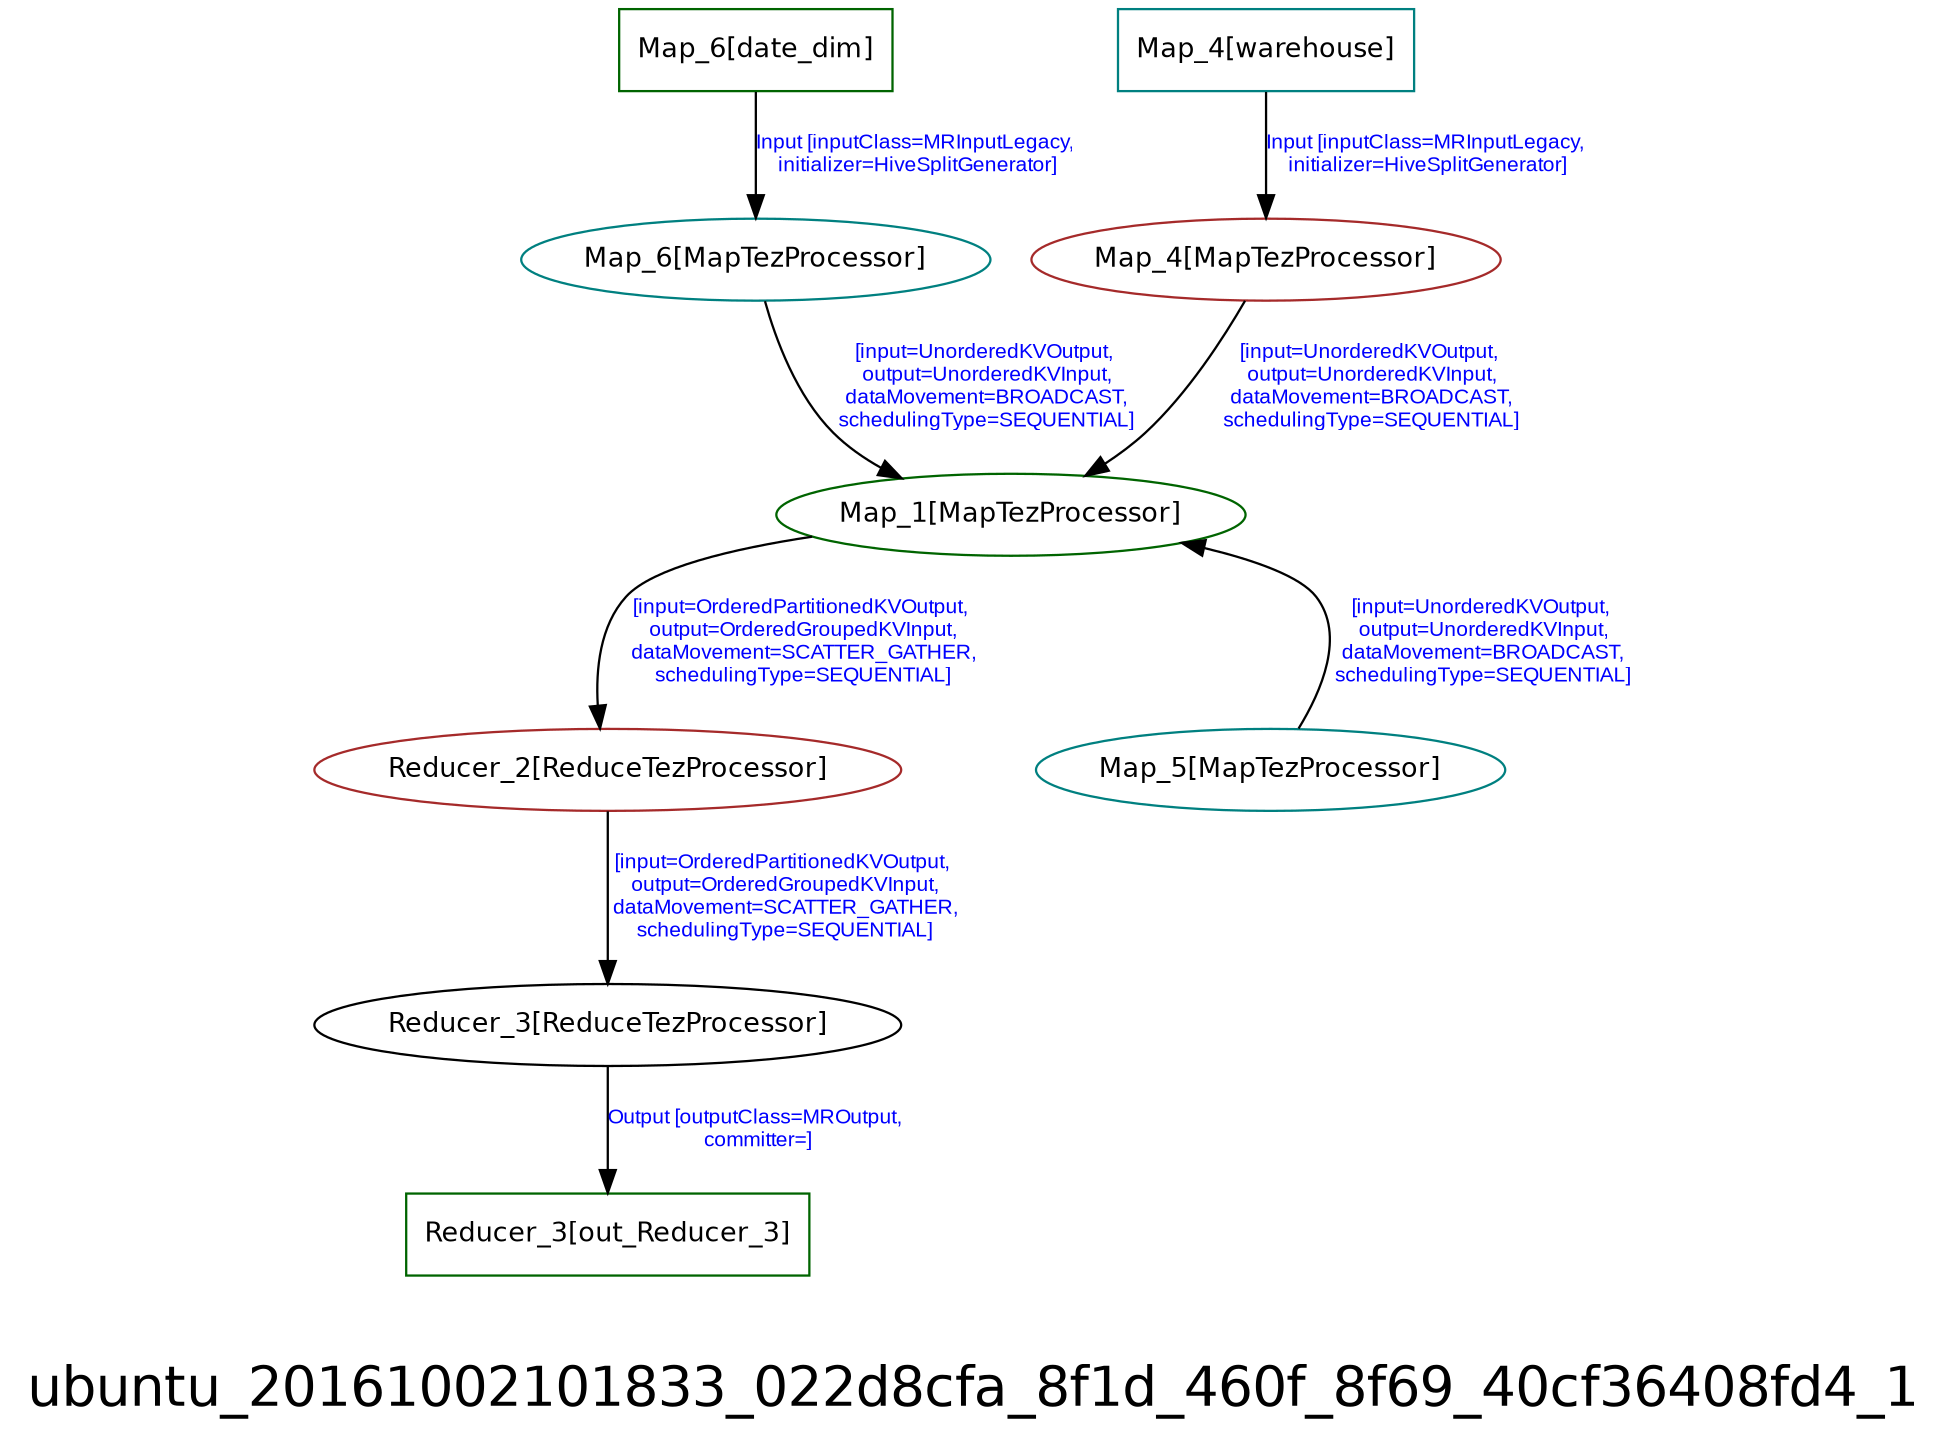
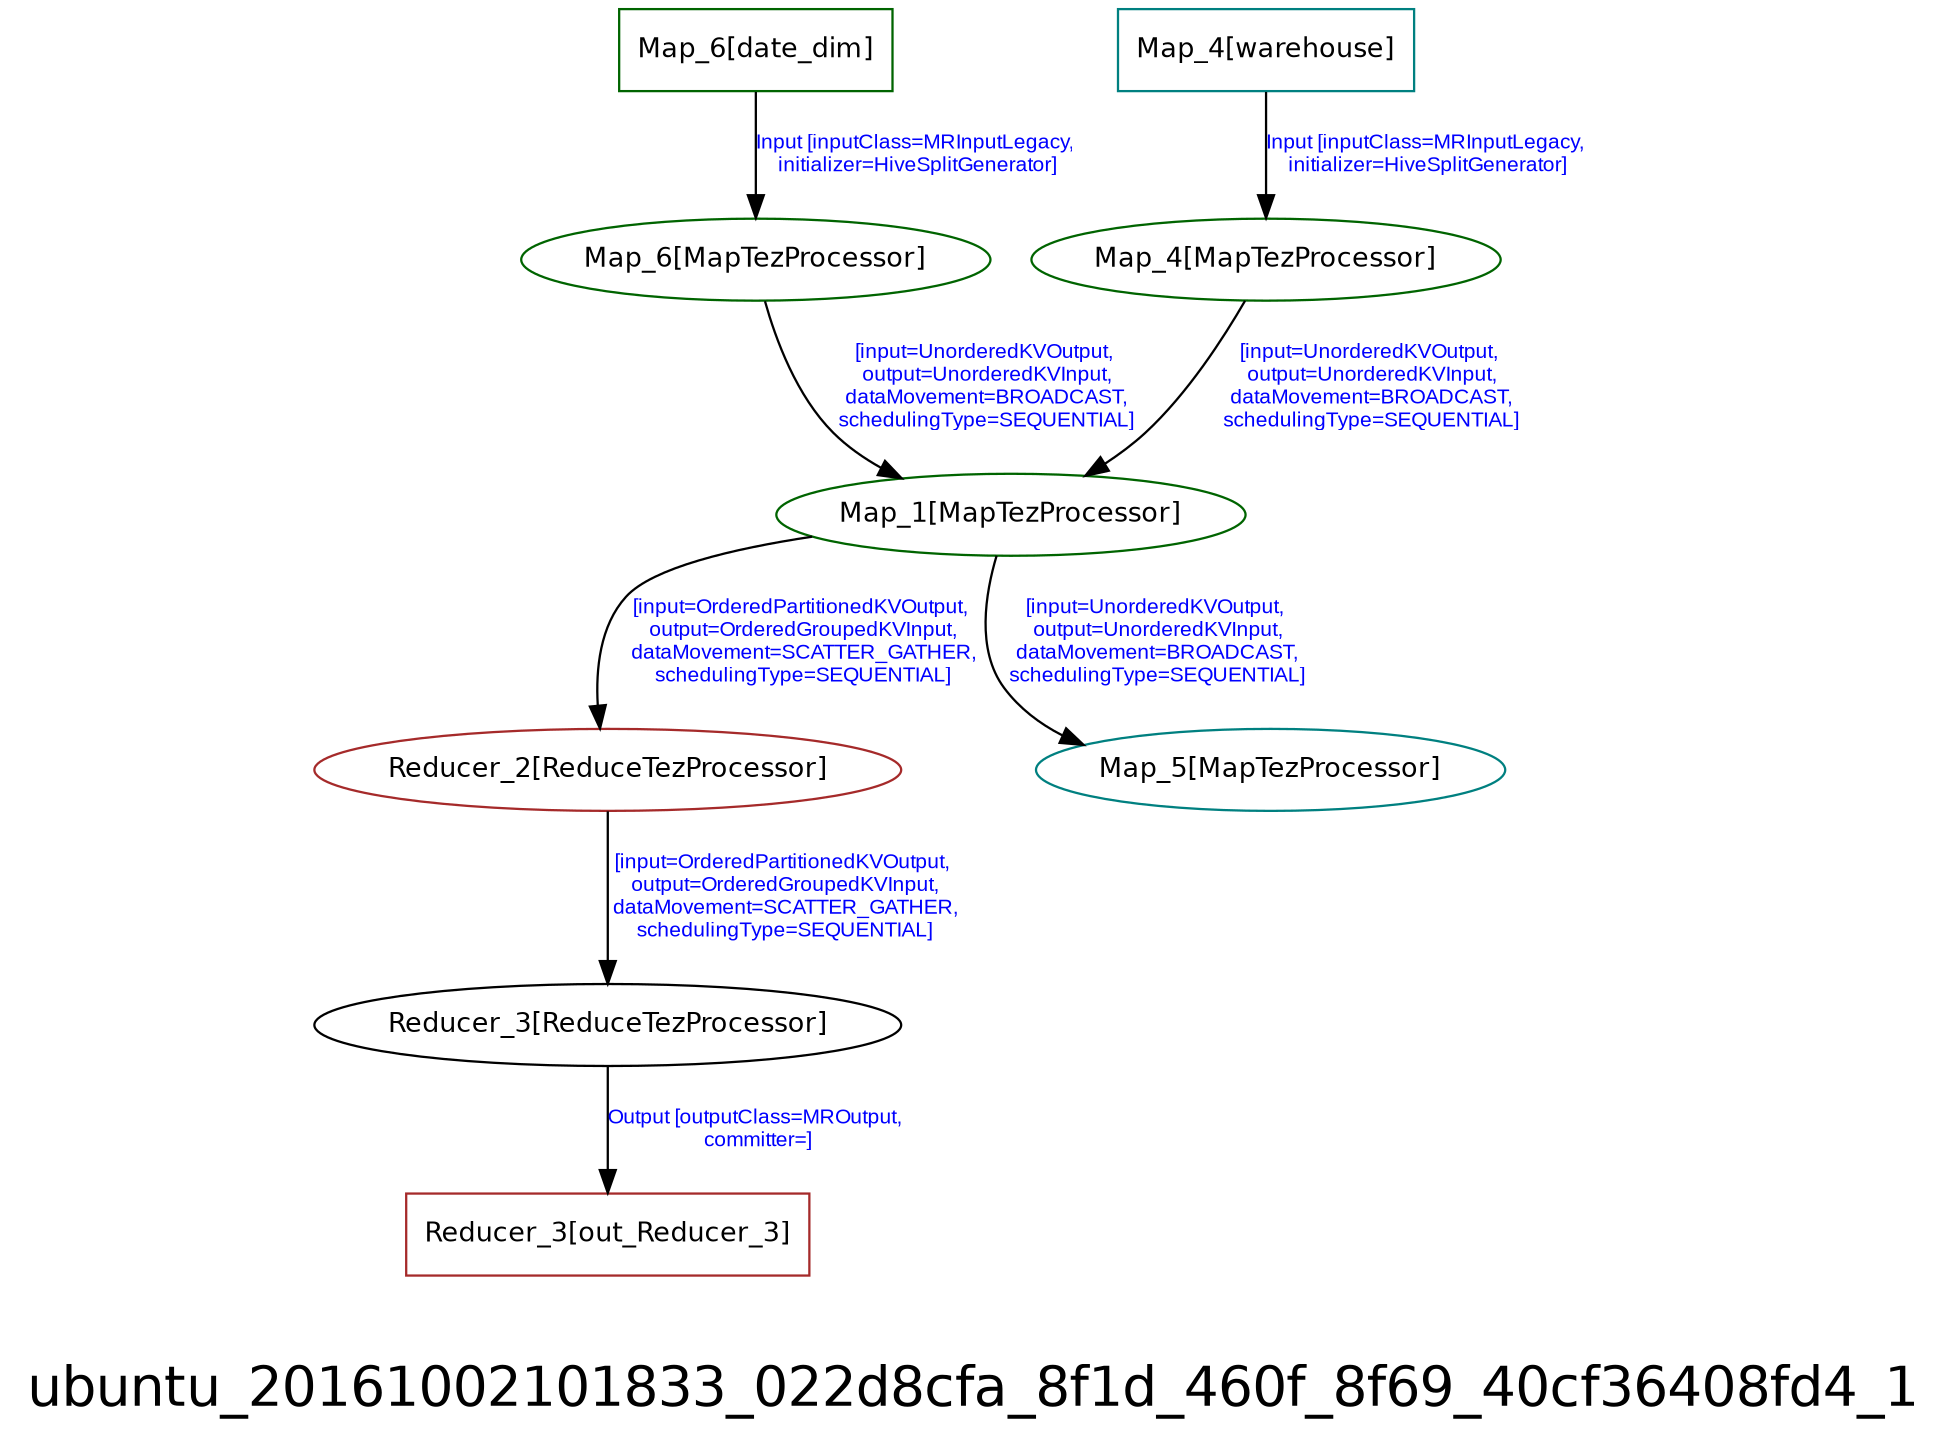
node "Map_6[MapTezProcessor]": color teal -> darkgreen
node "Map_4[MapTezProcessor]": color brown -> darkgreen
edge "Map_5[MapTezProcessor]" -> "Map_1[MapTezProcessor]": reversed
node "Reducer_3[out_Reducer_3]": color darkgreen -> brown
